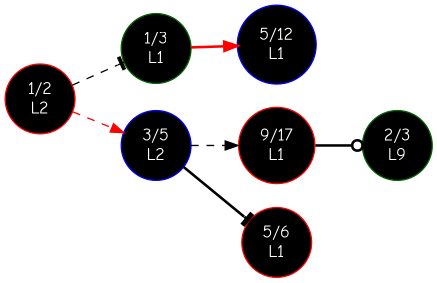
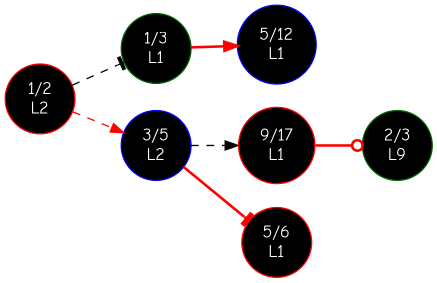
edge "9/17 L1" -> "2/3 L9": color black -> red
edge "3/5 L2" -> "5/6 L1": color black -> red
